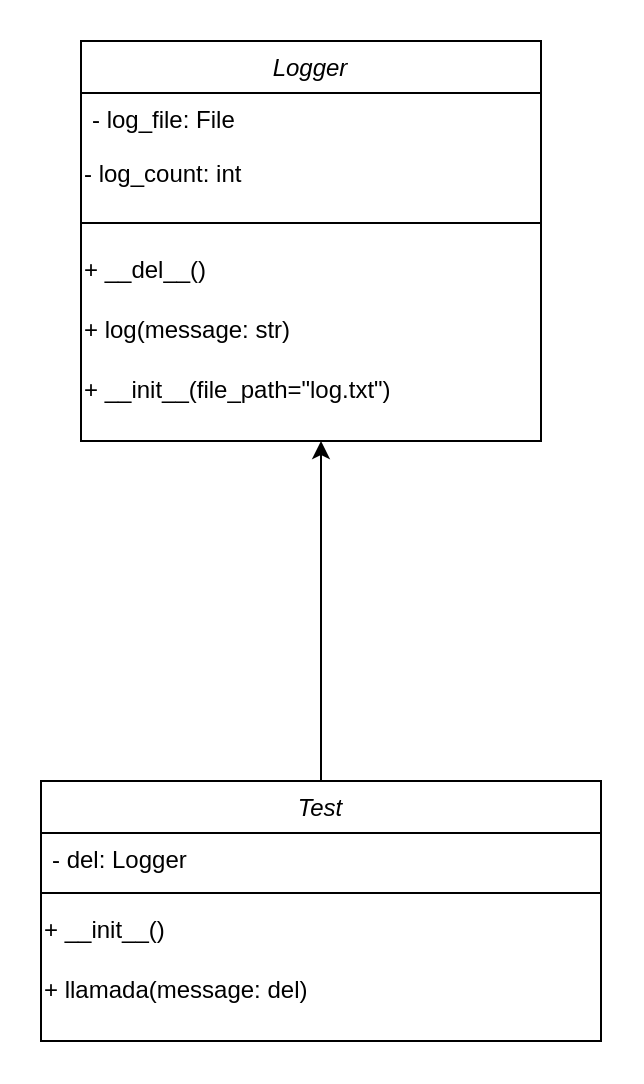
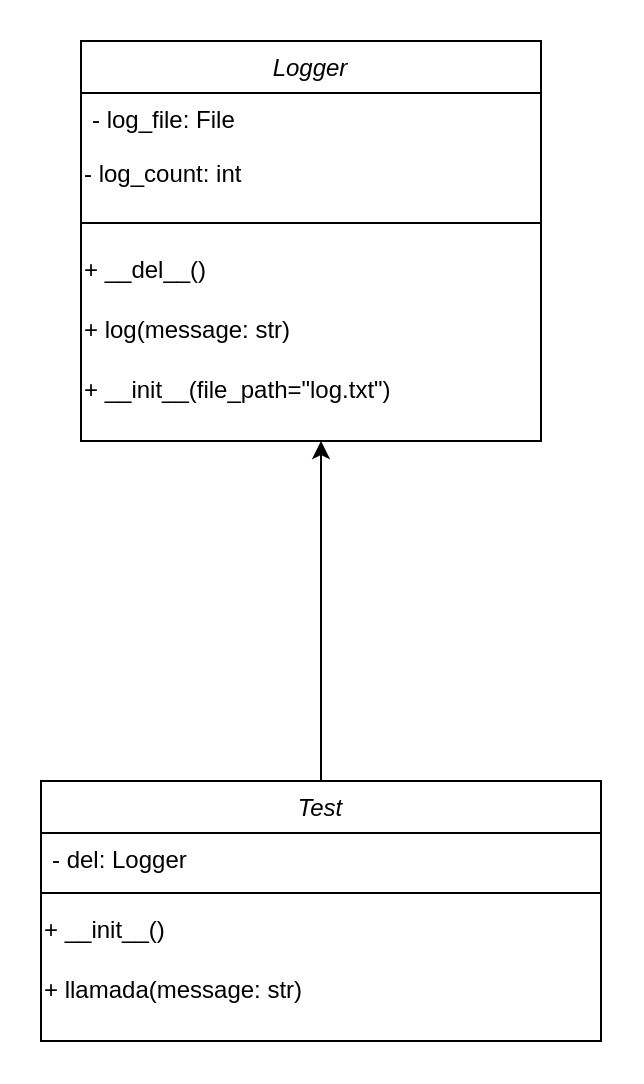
node "+ llamada(message: del)": label "+ llamada(message: del)" -> "+ llamada(message: str)"
